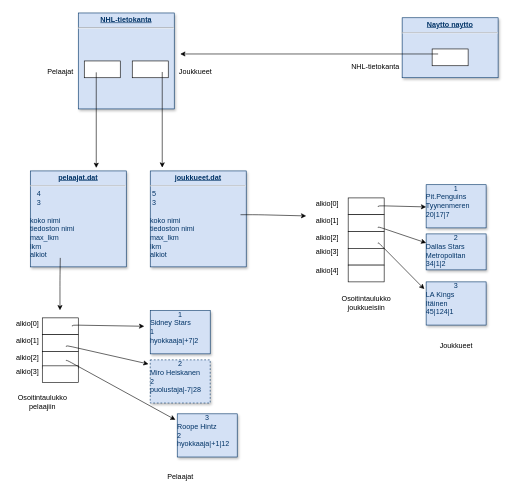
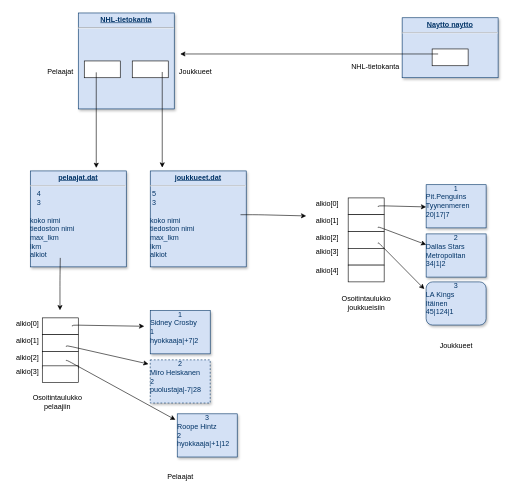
node "2 Dallas Stars Metropolitan 34|1|2": size 60x36 -> 60x43
node "3 LA Kings Itäinen 45|124|1": shape rectangle -> rounded rectangle
node "1 Sidney Stars 1 hyokkaaja|+7|2": label "1 Sidney Stars 1 hyokkaaja|+7|2" -> "1 Sidney Crosby 1 hyokkaaja|+7|2"
node "Osoitintaulukko pelaajiin": moved (42, 402) -> (57, 402)
